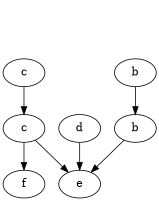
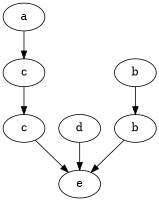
node "a": added
node "f": removed
